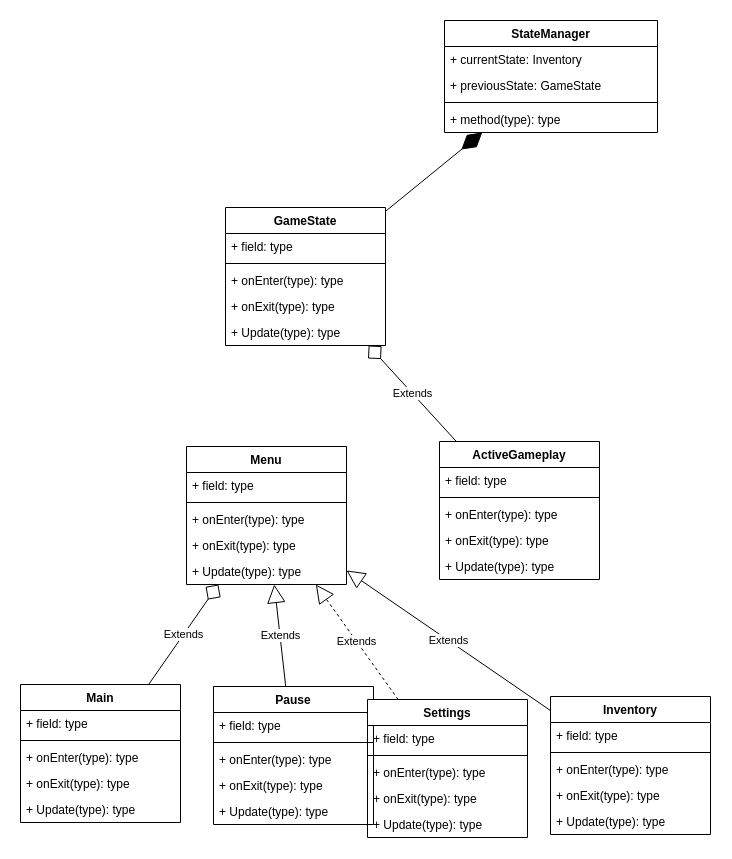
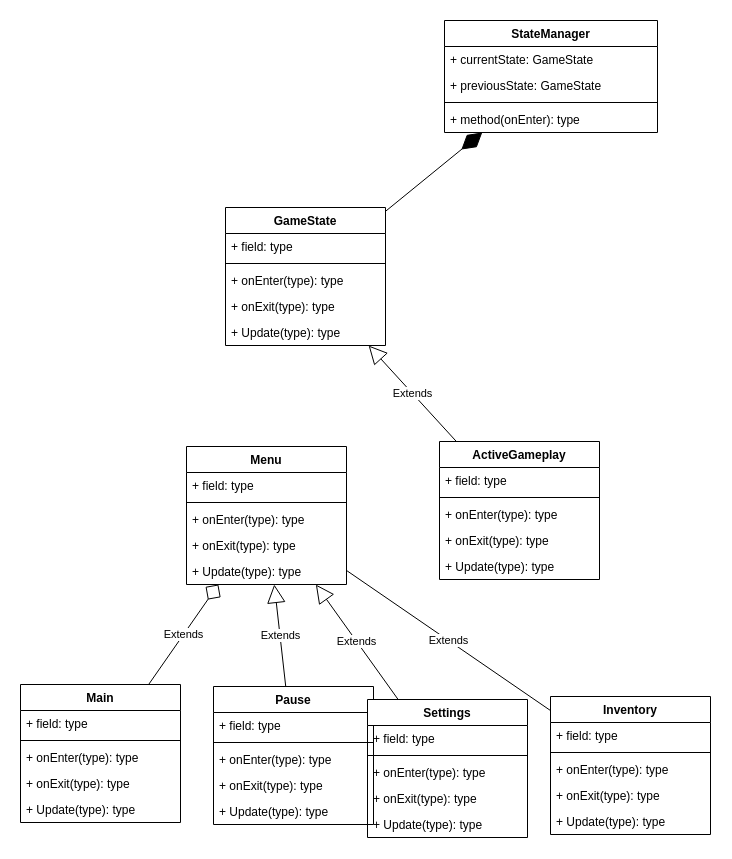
node "+ currentState: Inventory": label "+ currentState: Inventory" -> "+ currentState: GameState"
node "+ method(type): type": label "+ method(type): type" -> "+ method(onEnter): type"
edge "ActiveGameplay" -> "GameState": arrowhead diamond -> block
edge "Inventory" -> "Menu": arrowhead block -> none
edge "Settings" -> "Menu": style dashed -> solid
